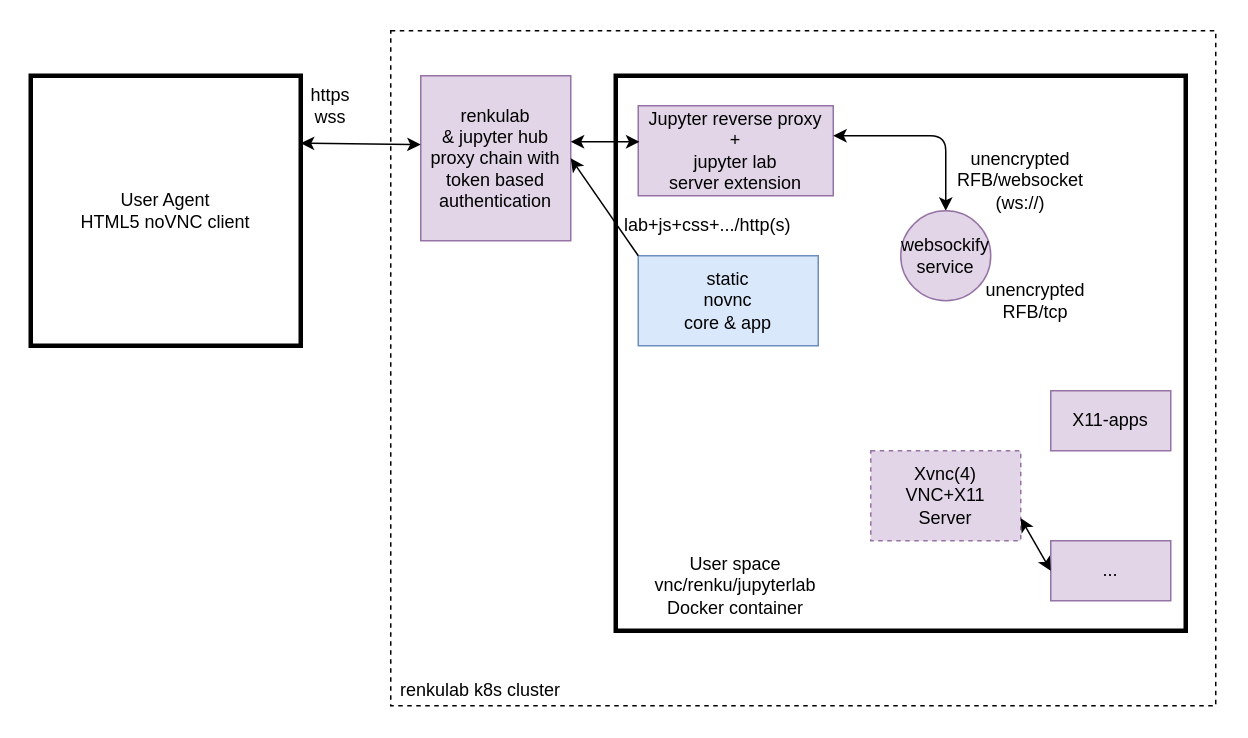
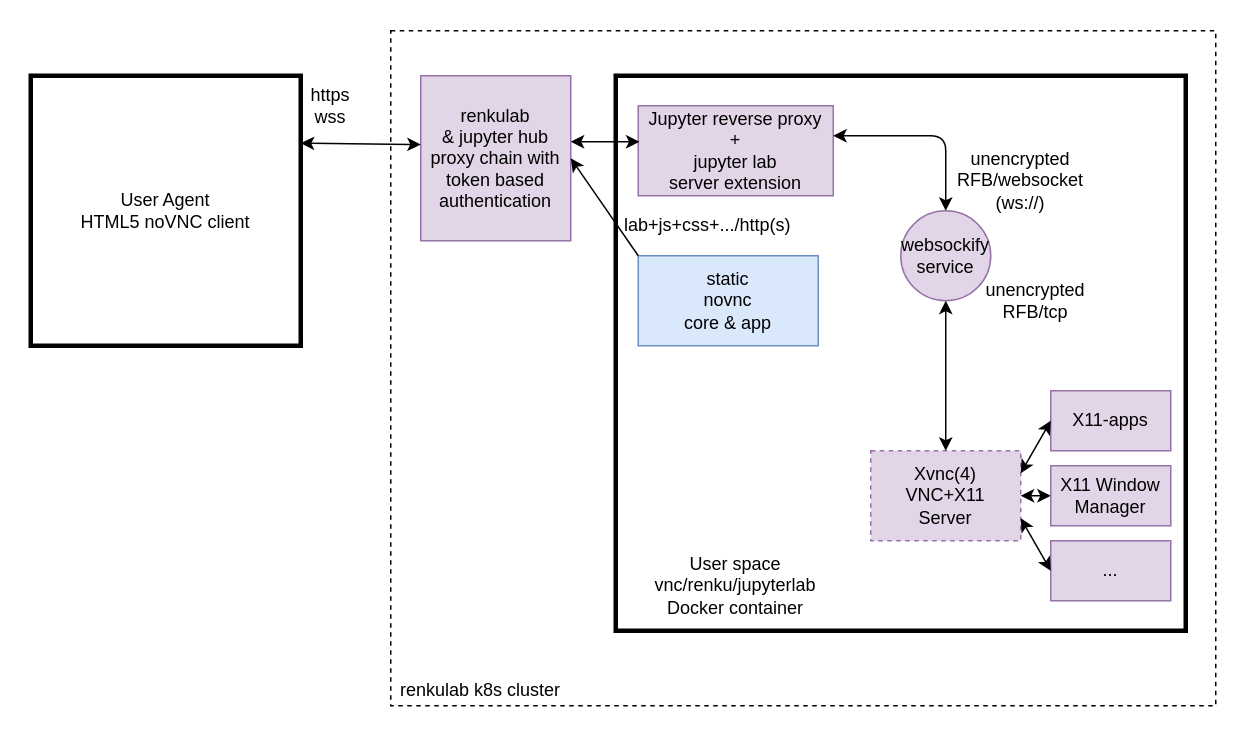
edge "websockify service" -- "Xvnc(4) VNC+X11 Server": added
edge "X11-apps" -- "Xvnc(4) VNC+X11 Server": added
edge "Xvnc(4) VNC+X11 Server" -- "X11 Window Manager": added
node "X11 Window Manager": added
